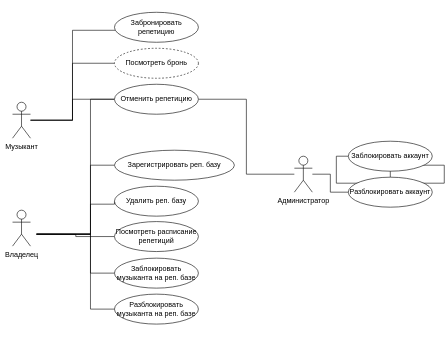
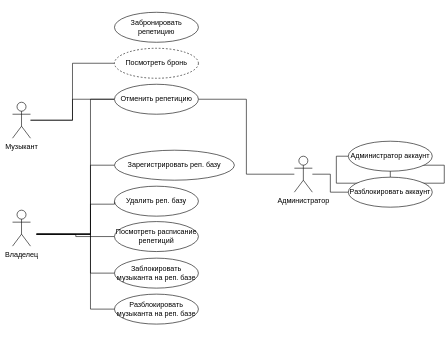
edge "Забронировать репетицию" -- "Музыкант": removed
node "Заблокировать аккаунт": label "Заблокировать аккаунт" -> "Администратор аккаунт"
